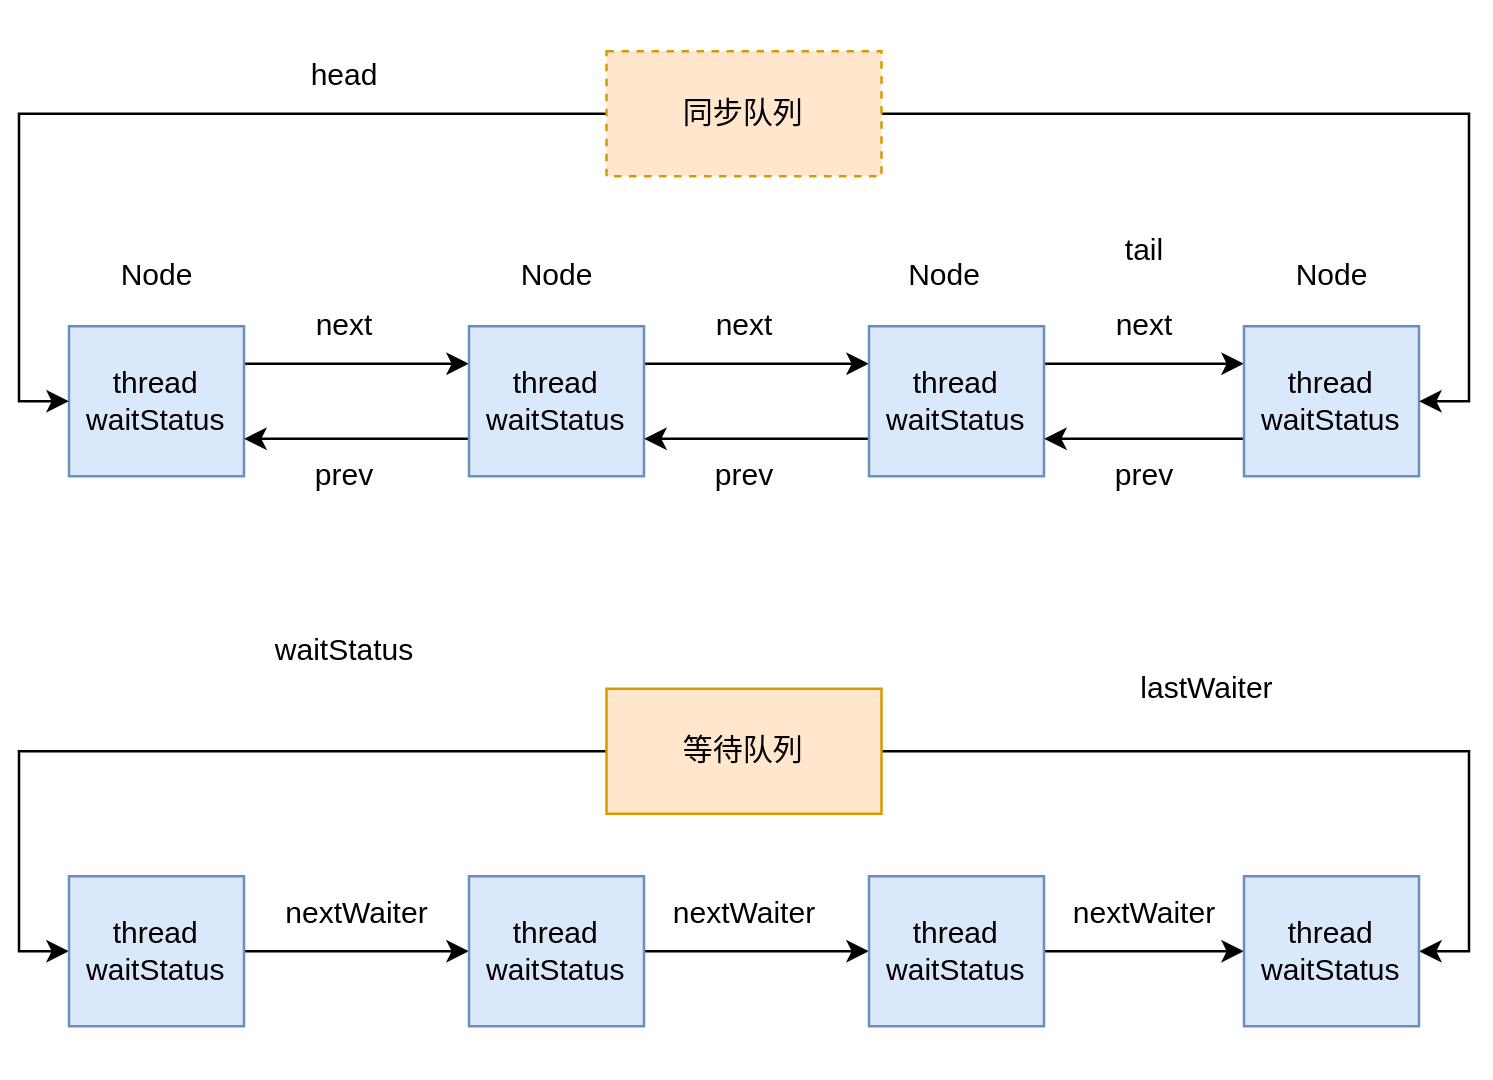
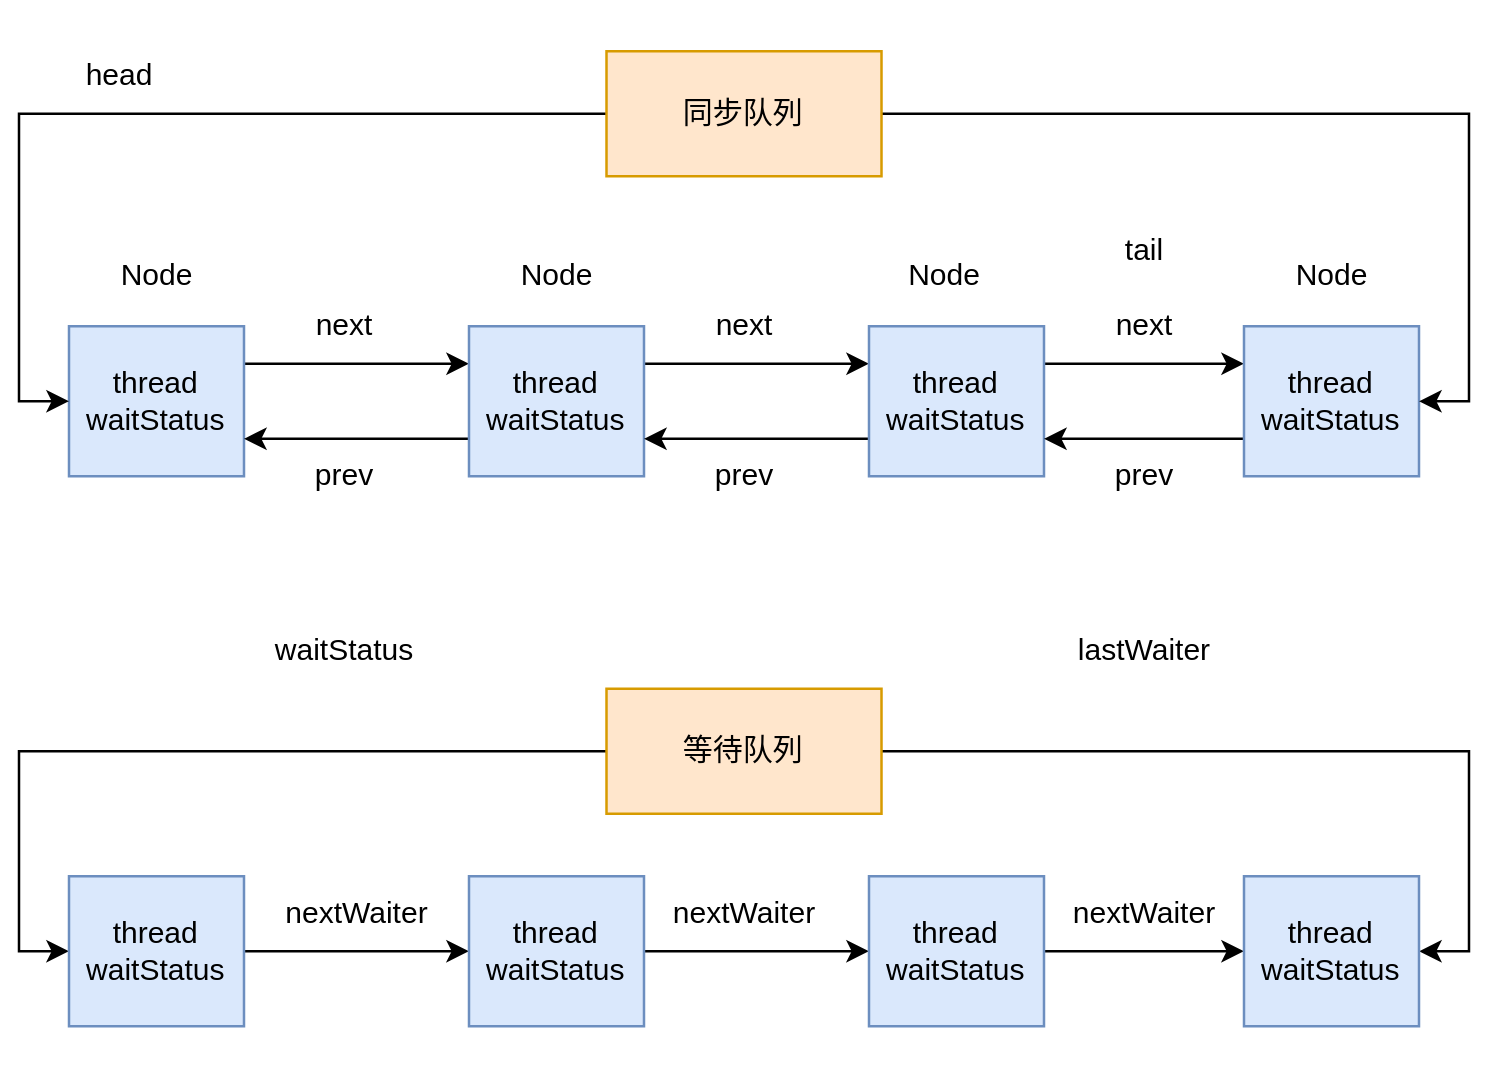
node "head": moved (344, 76) -> (119, 76)
node "同步队列": style dashed -> solid
node "lastWaiter": moved (1206, 689) -> (1144, 651)
